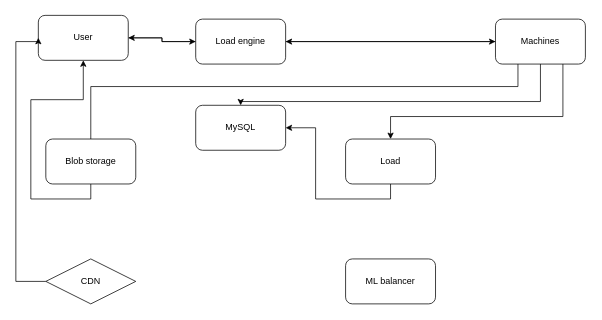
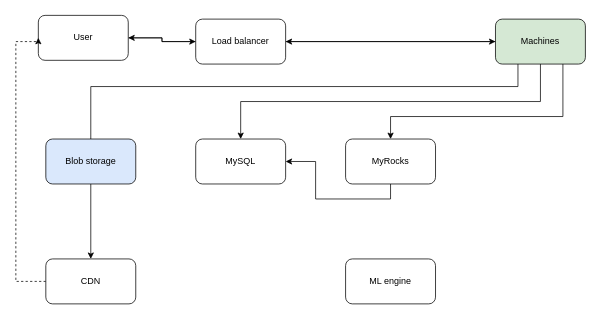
node "Load engine": label "Load engine" -> "Load balancer"
node "Machines": fillcolor #ffffff -> #d5e8d4
edge "Blob storage" -> "User": now "Blob storage" -> "CDN"
node "MySQL": moved (240, 128) -> (240, 162)
node "Blob storage": fillcolor #ffffff -> #dae8fc
node "Load": label "Load" -> "MyRocks"
edge "CDN" -> "User": style solid -> dashed
node "CDN": shape diamond -> rounded rectangle
node "ML balancer": label "ML balancer" -> "ML engine"
